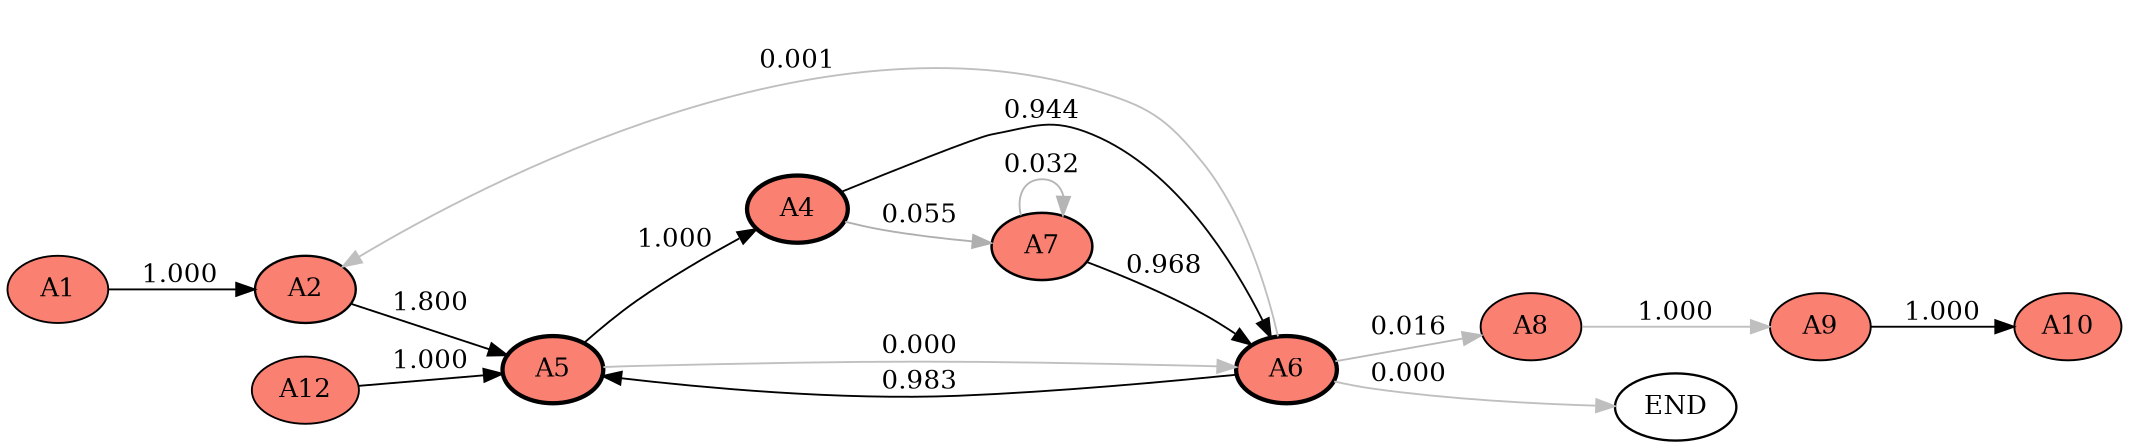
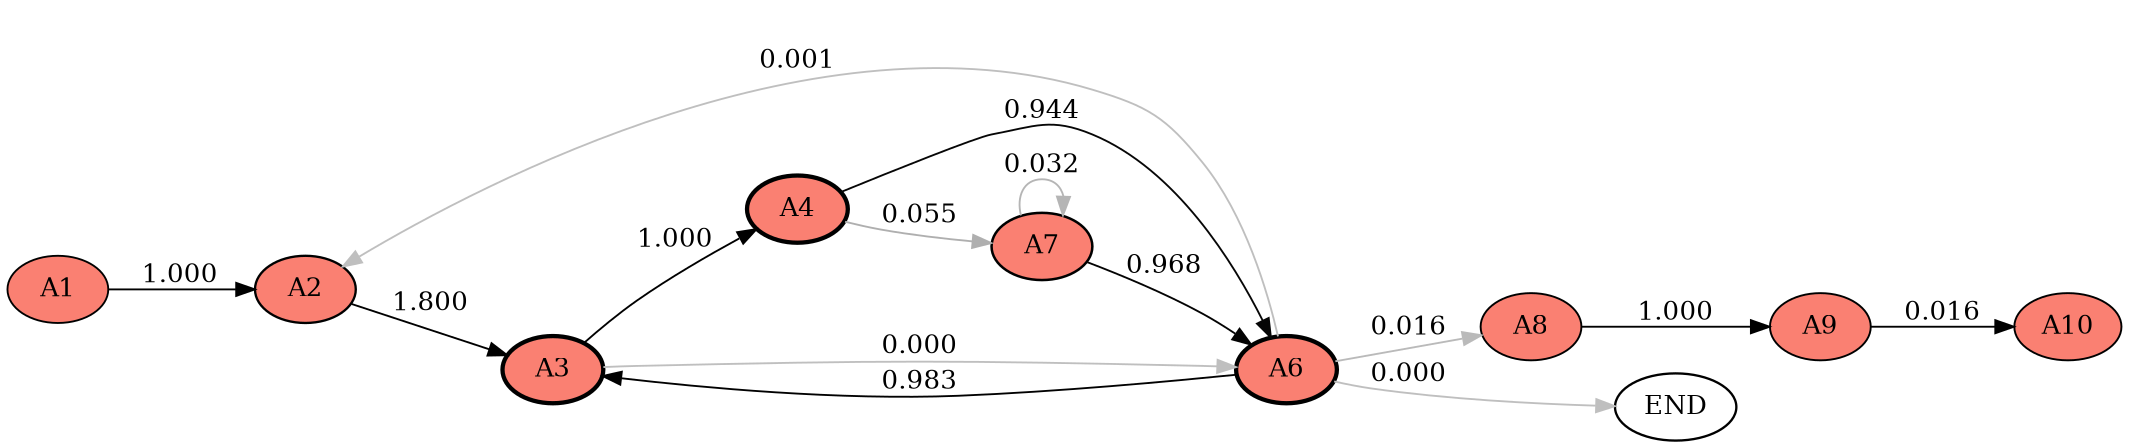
edge "A9" -> "A10": label "1.000" -> "0.016"
edge "A8" -> "A9": color #bfbfbf -> #000000
node "A5": label "A5" -> "A3"
node "A12": removed
